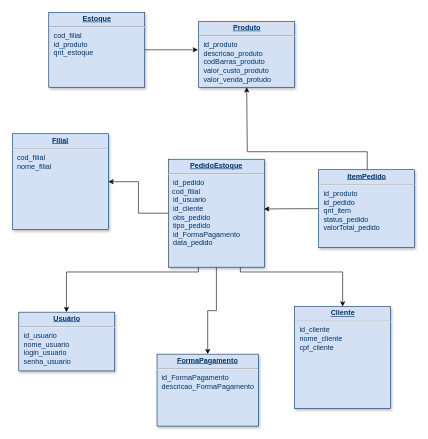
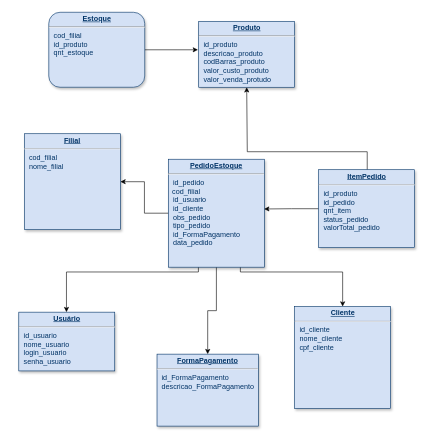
node "Estoque cod_filial id_produto qnt_estoque": shape rectangle -> rounded rectangle
node "Filial cod_filial nome_filial": moved (60, 182) -> (72, 182)
